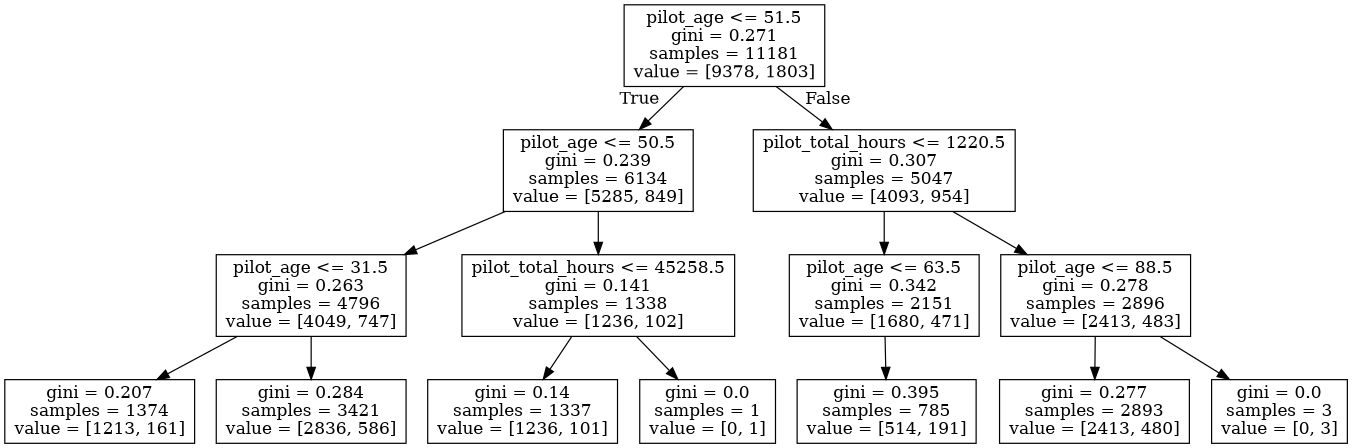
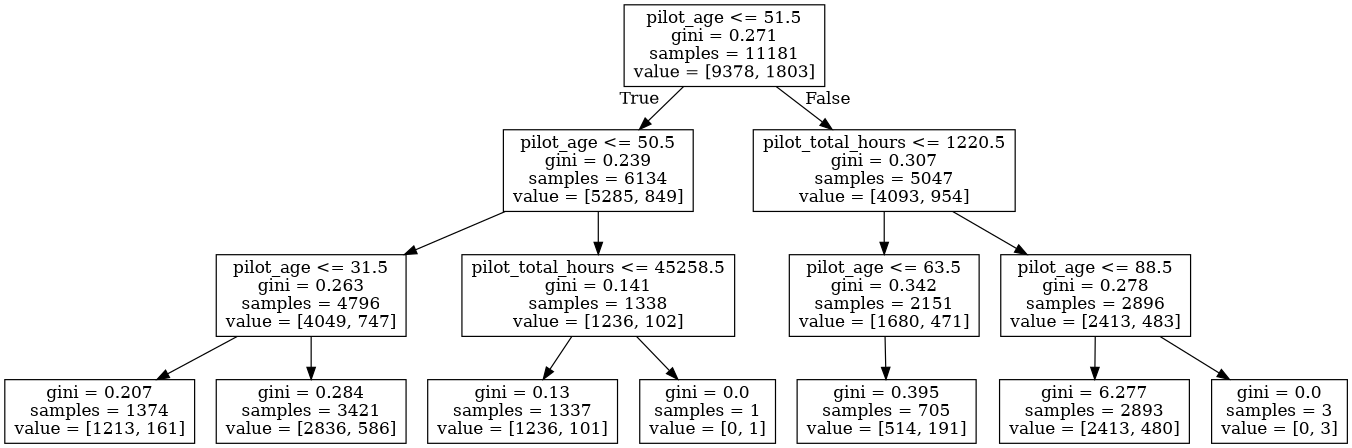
node "gini = 0.14 samples = 1337 value = [1236, 101]": label "gini = 0.14 samples = 1337 value = [1236, 101]" -> "gini = 0.13 samples = 1337 value = [1236, 101]"
node "gini = 0.395 samples = 785 value = [514, 191]": label "gini = 0.395 samples = 785 value = [514, 191]" -> "gini = 0.395 samples = 705 value = [514, 191]"
node "gini = 0.277 samples = 2893 value = [2413, 480]": label "gini = 0.277 samples = 2893 value = [2413, 480]" -> "gini = 6.277 samples = 2893 value = [2413, 480]"
